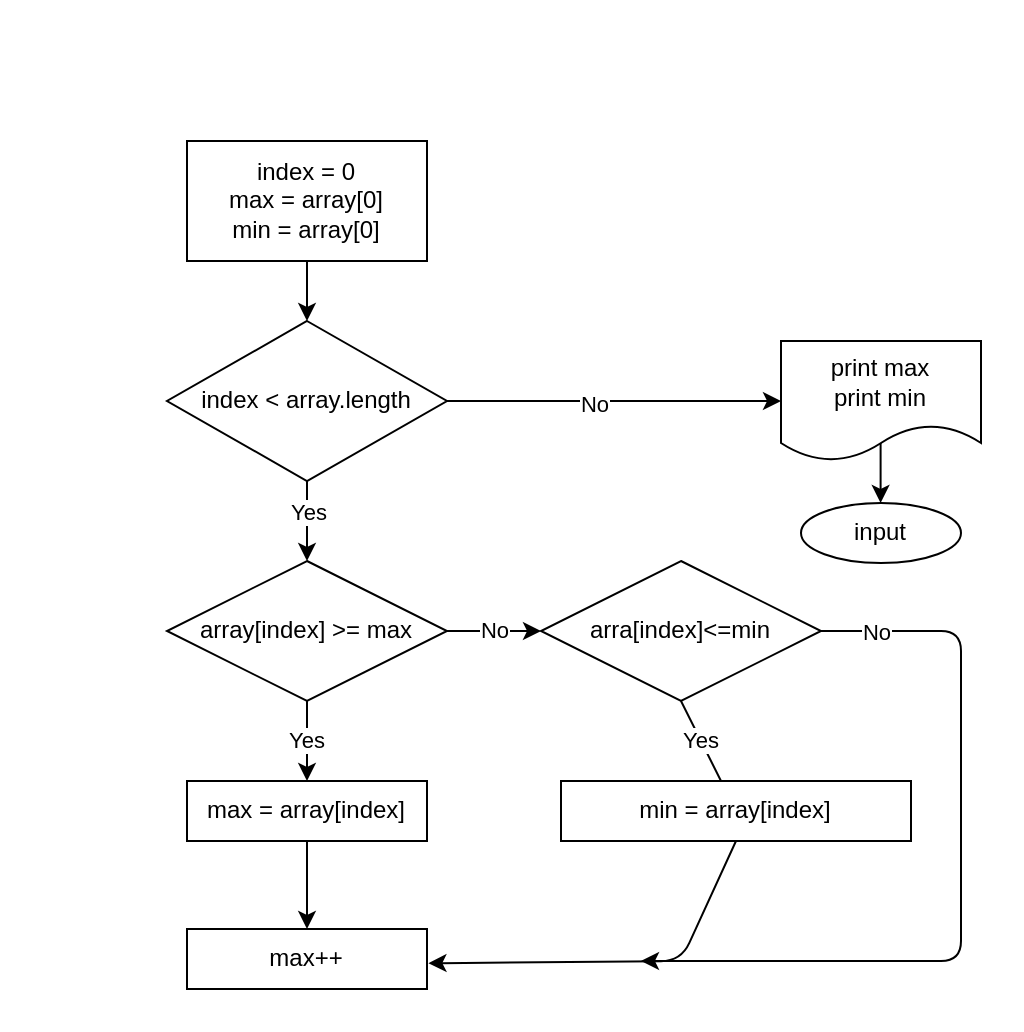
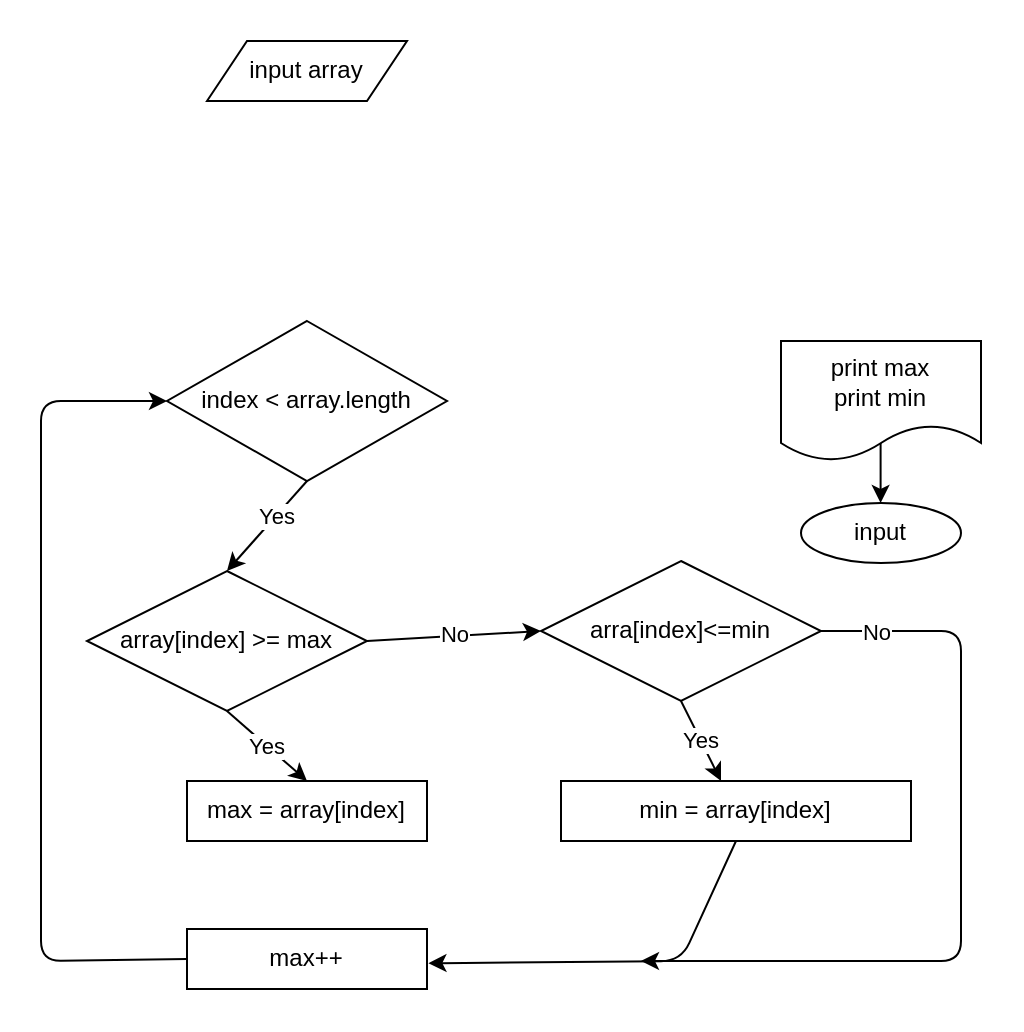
node "input array": added
node "index = 0 max = array[0] min = array[0]": removed
edge "index = 0 max = array[0] min = array[0]" -> "index < array.length": removed
edge "index < array.length" -> "print max print min": removed, label "No"
node "array[index] >= max": moved (307, 631) -> (227, 641)
edge "max++" -> "index < array.length": added
edge "arra[index]<=min" -- "min = array[index]": arrowhead none -> classic
edge "max = array[index]" -> "max++": removed
